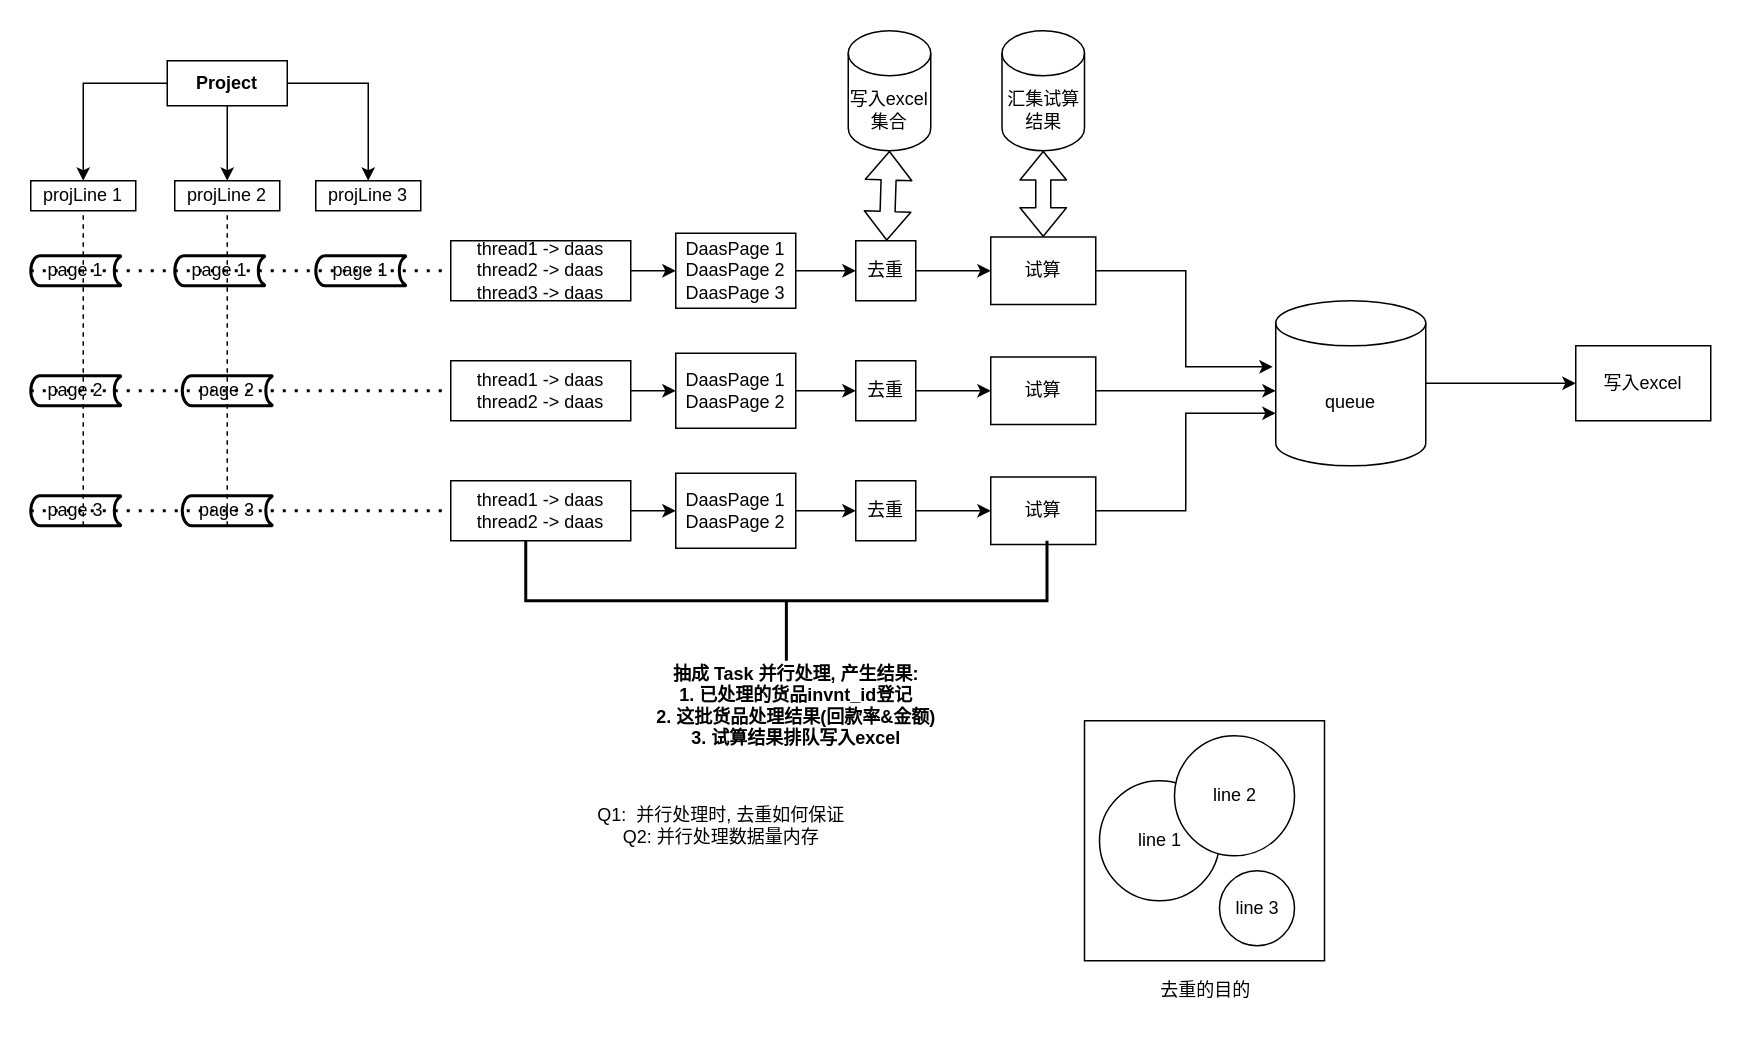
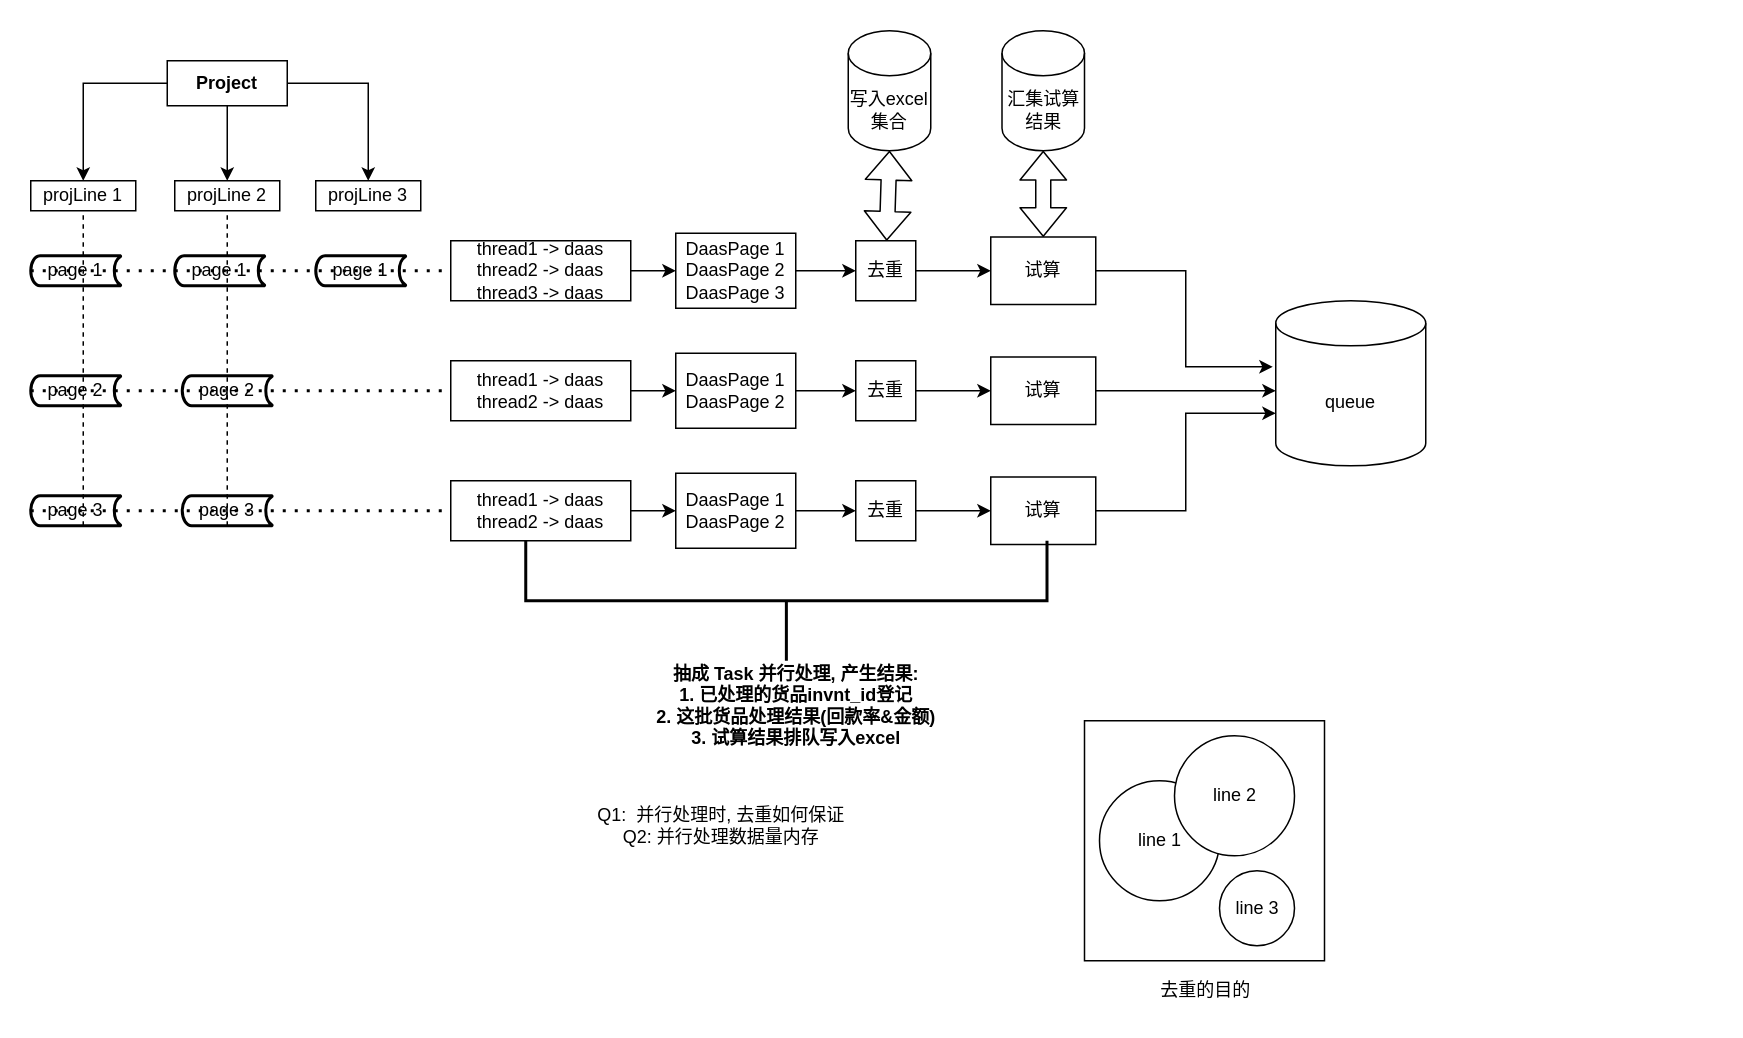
edge "queue" -> "写入excel": removed
node "写入excel": removed
